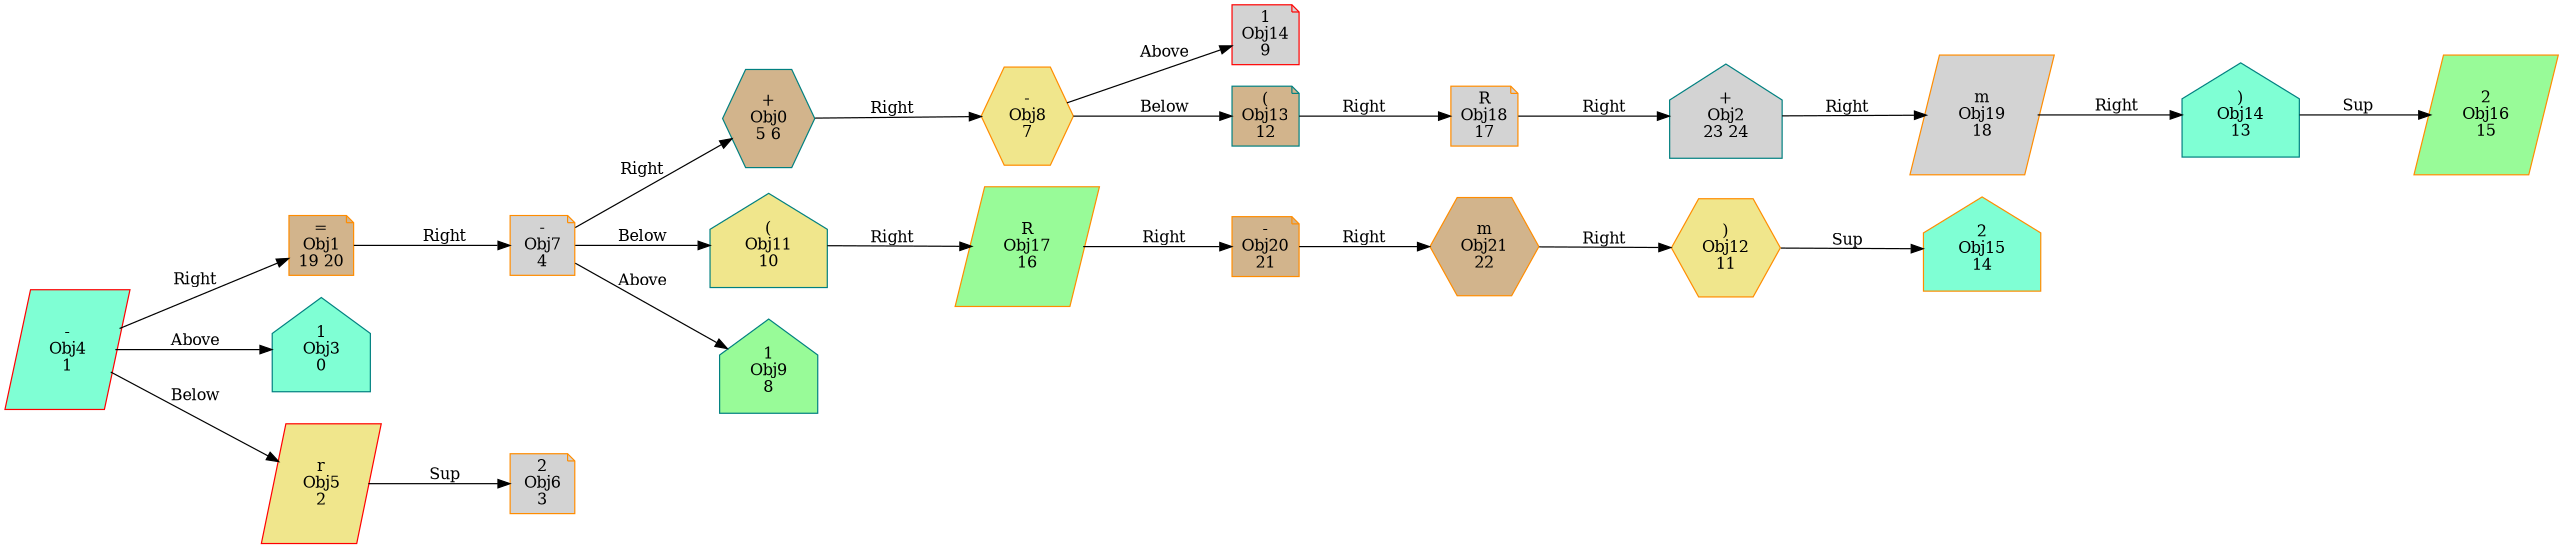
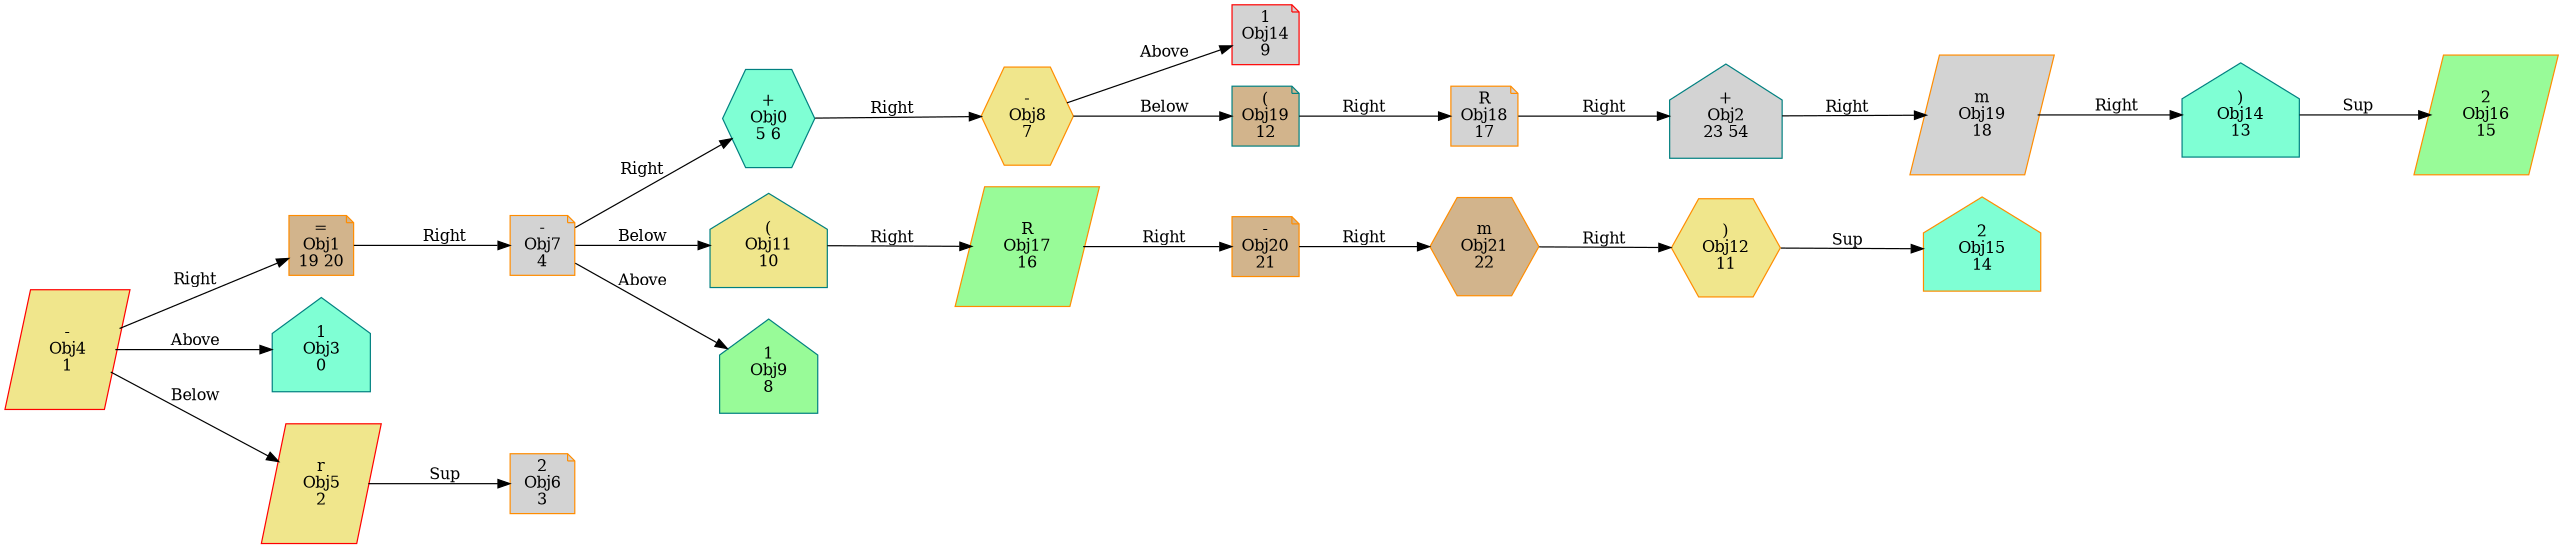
node "( Obj13 12": label "( Obj13 12" -> "( Obj19 12"
node "+ Obj2 23 24": label "+ Obj2 23 24" -> "+ Obj2 23 54"
node "+ Obj0 5 6": fillcolor tan -> aquamarine
node "- Obj4 1": fillcolor aquamarine -> khaki
